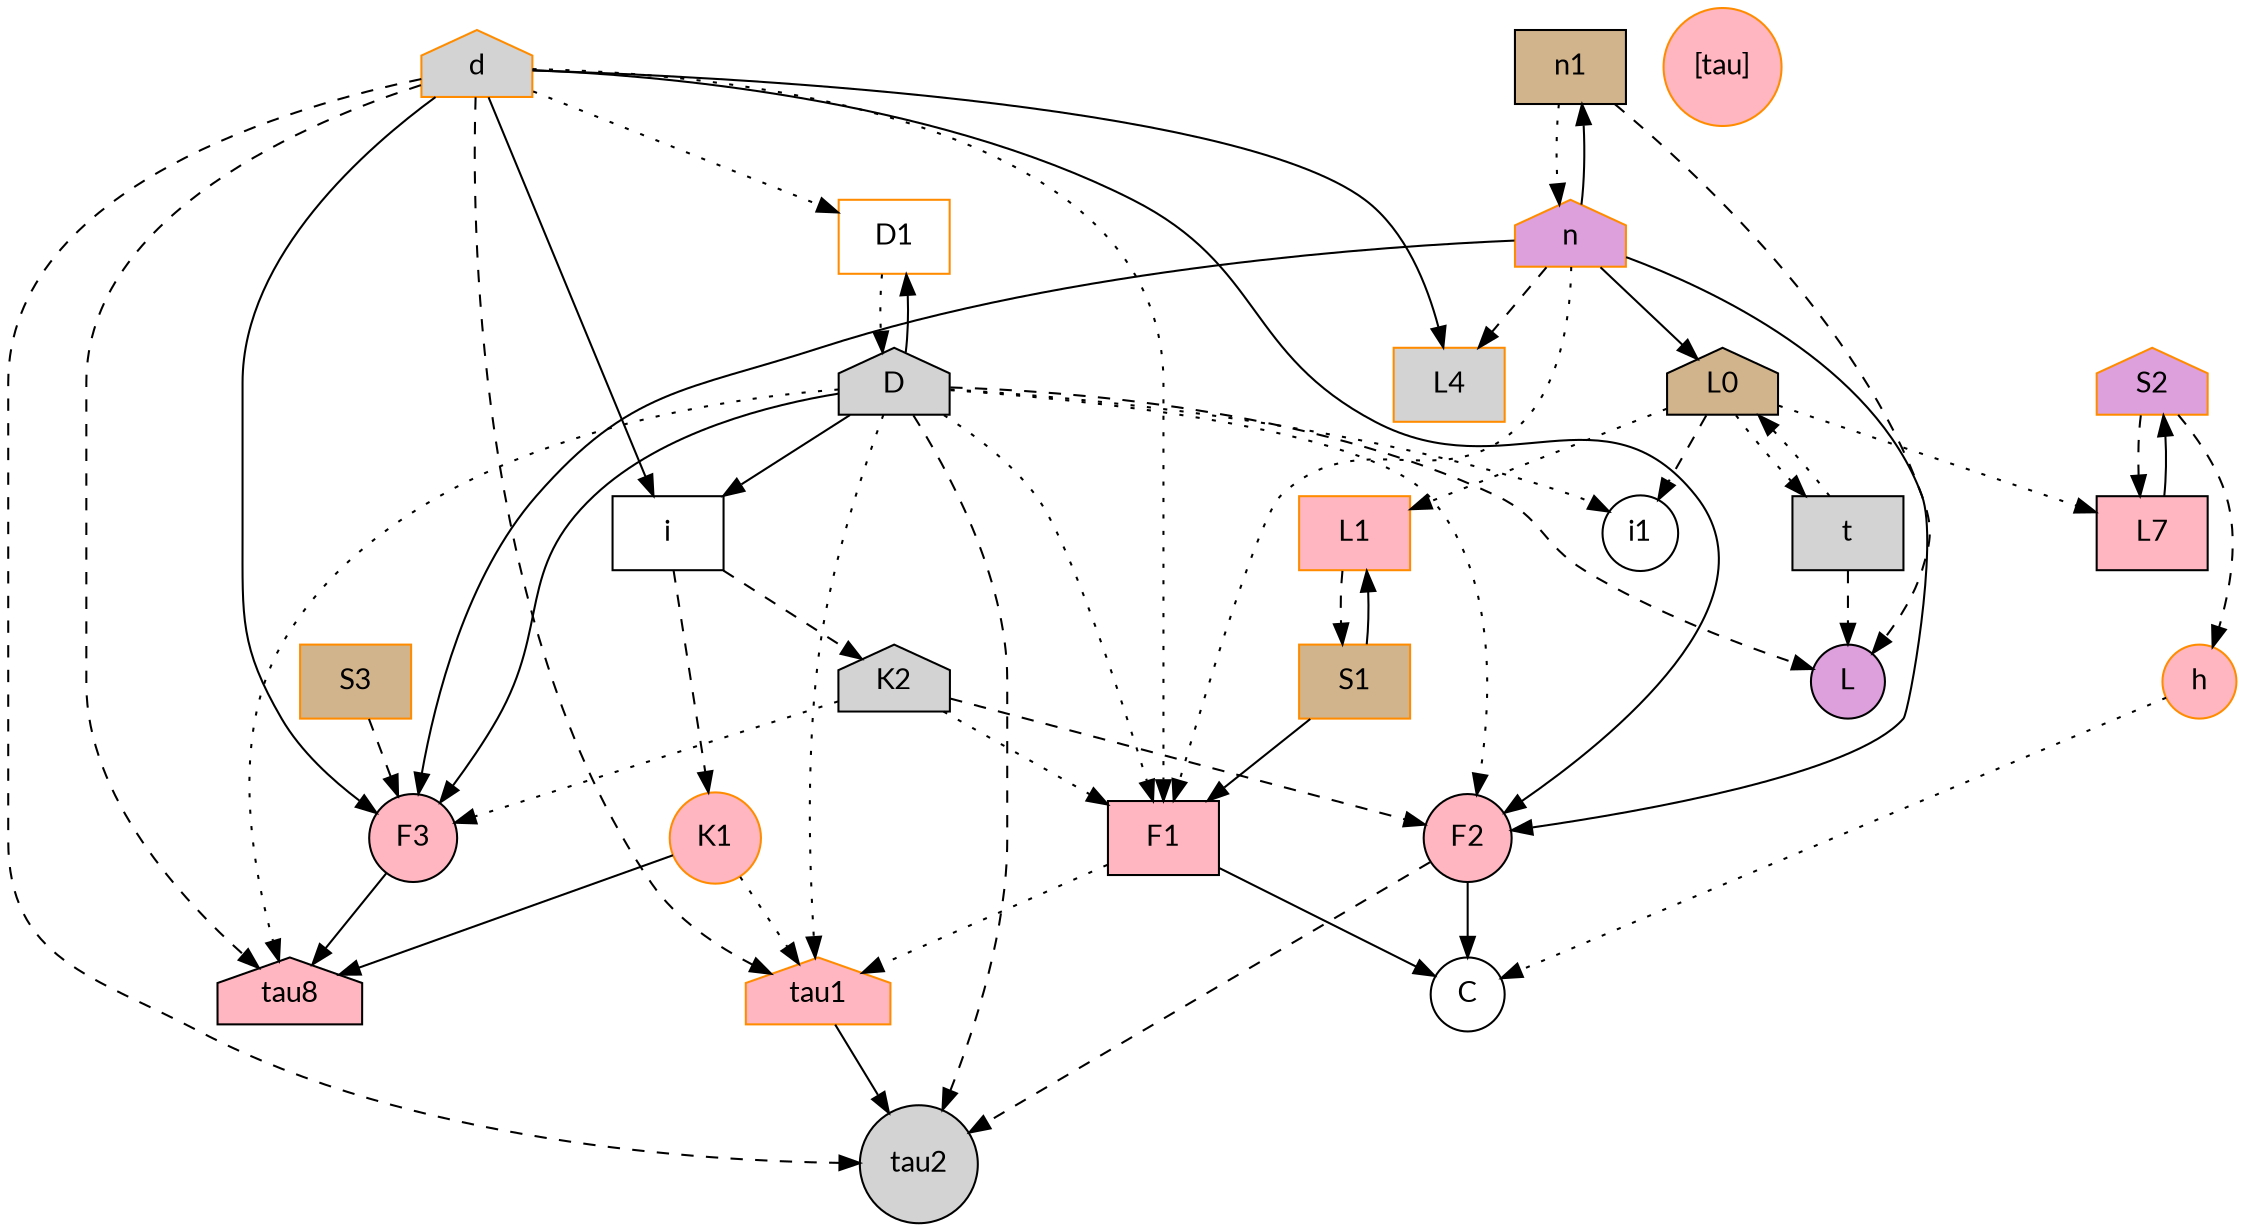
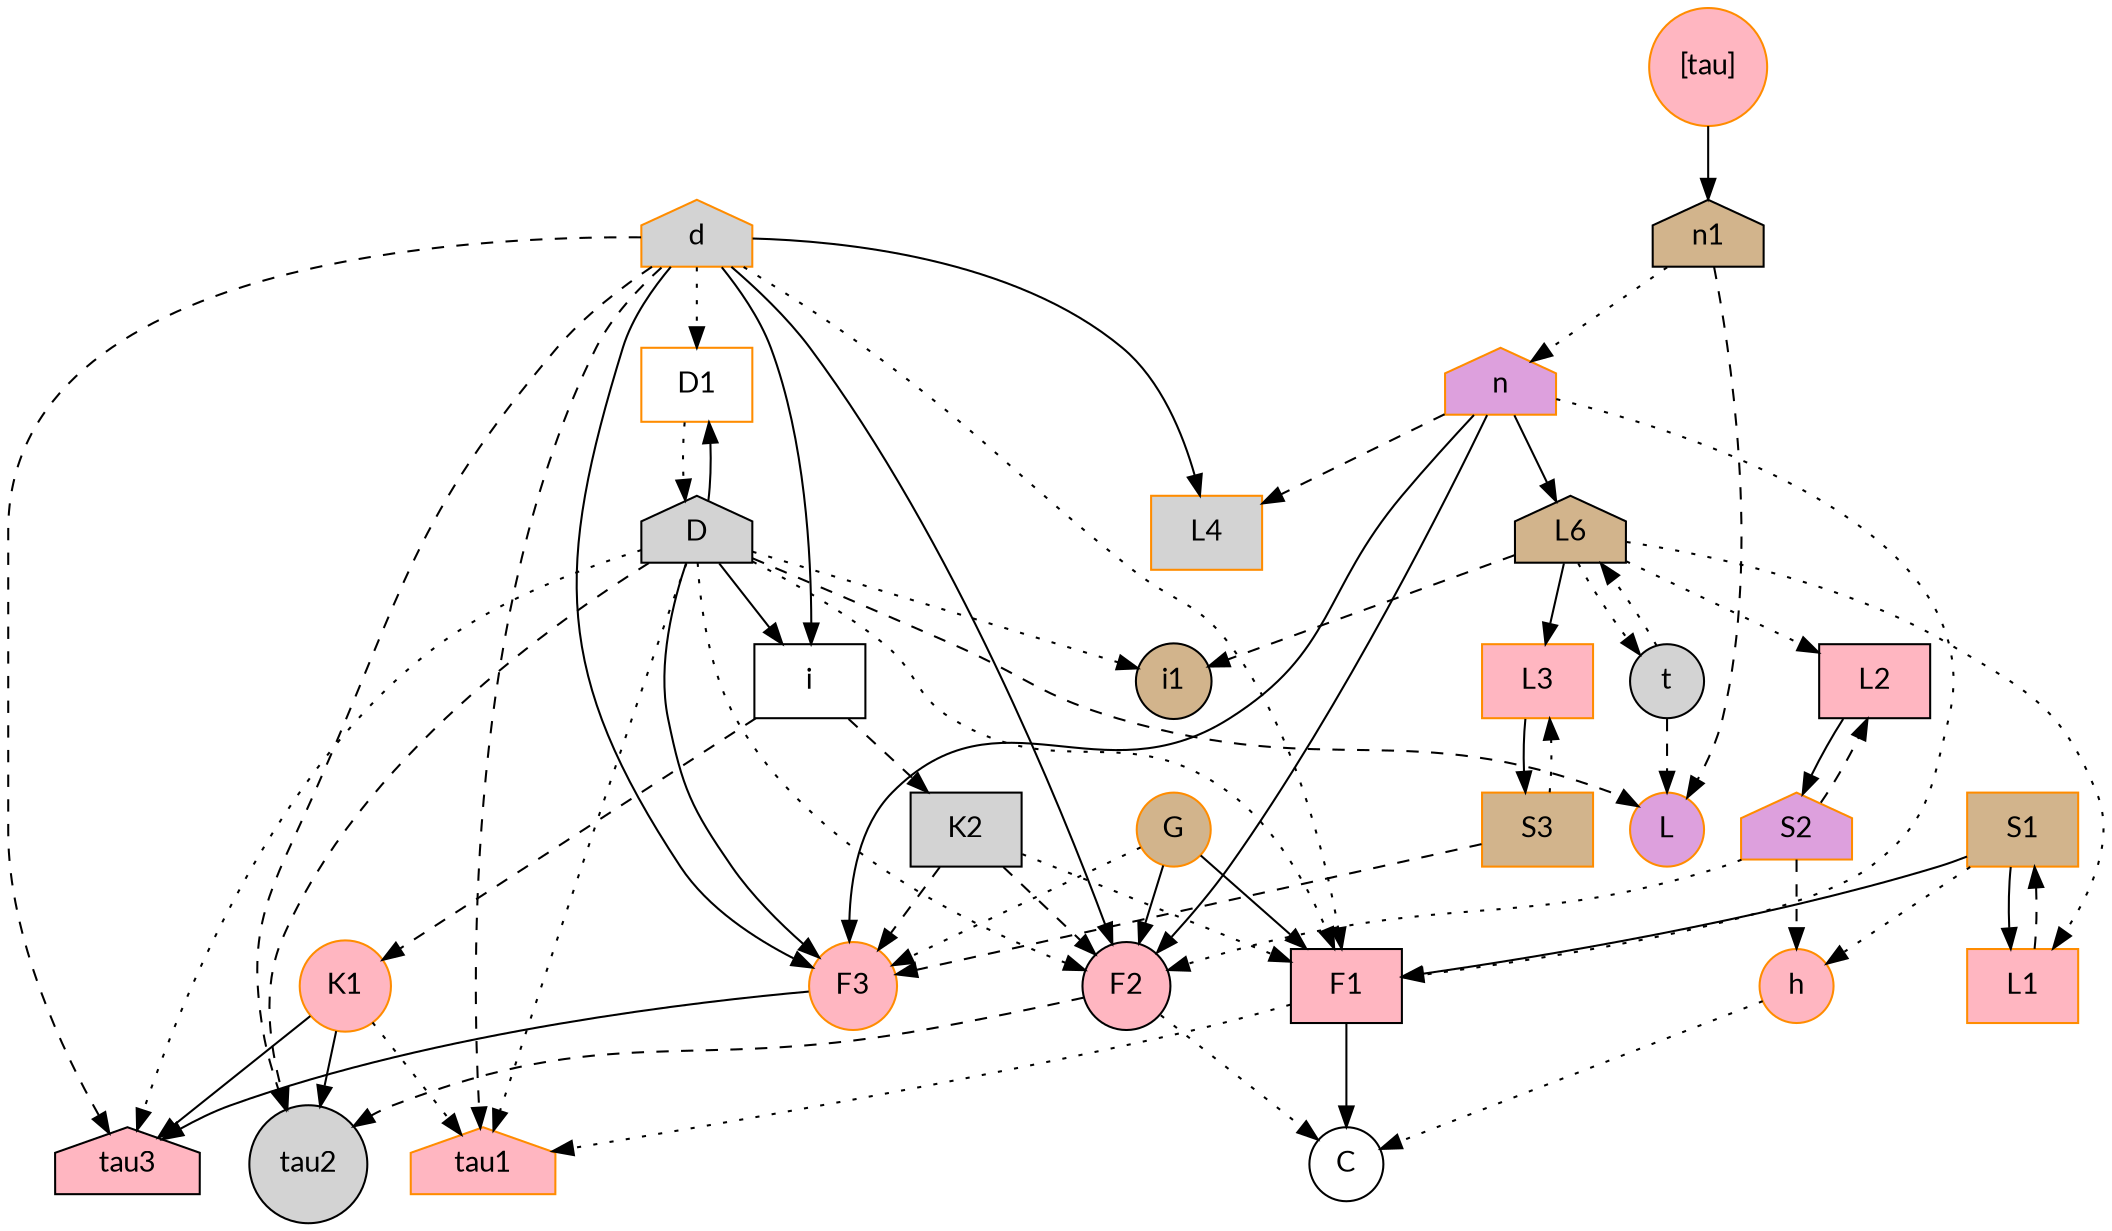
node "n1": shape box -> house
edge "n" -> "n1": now "[tau]" -> "n1"
node "L0": label "L0" -> "L6"
node "i1": fillcolor white -> tan
node "t": shape box -> circle
node "L7": label "L7" -> "L2"
node "L3": added
node "K2": shape house -> box
node "L": color black -> darkorange
edge "K2" -> "F3": style dotted -> dashed
node "G": added
node "F3": color black -> darkorange
edge "S1" -> "h": added
edge "F2" -> "C": style solid -> dotted
edge "S2" -> "F2": added
node "tau8": label "tau8" -> "tau3"
edge "tau1" -> "tau2": now "K1" -> "tau2"
